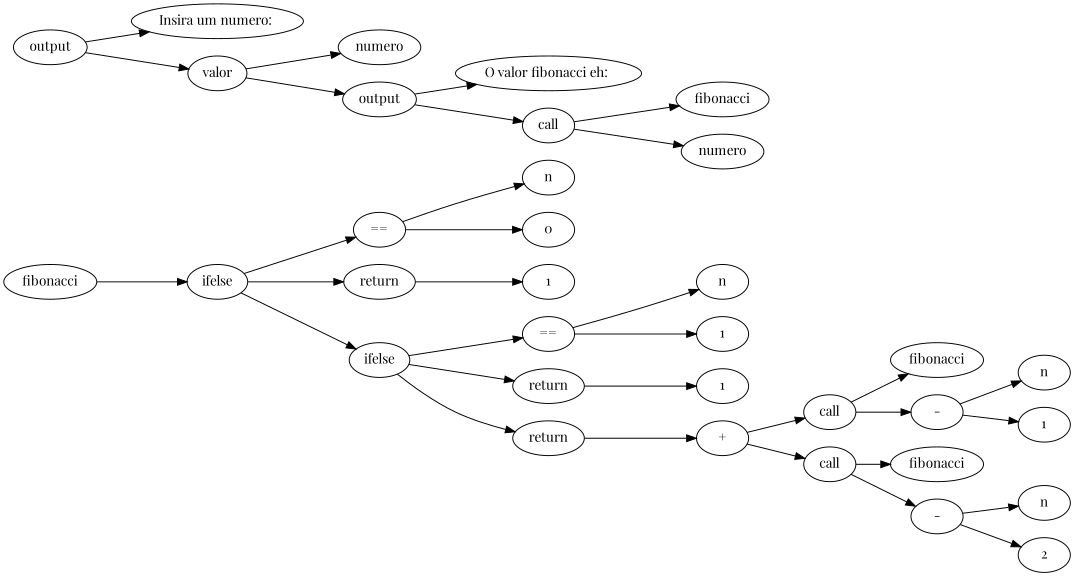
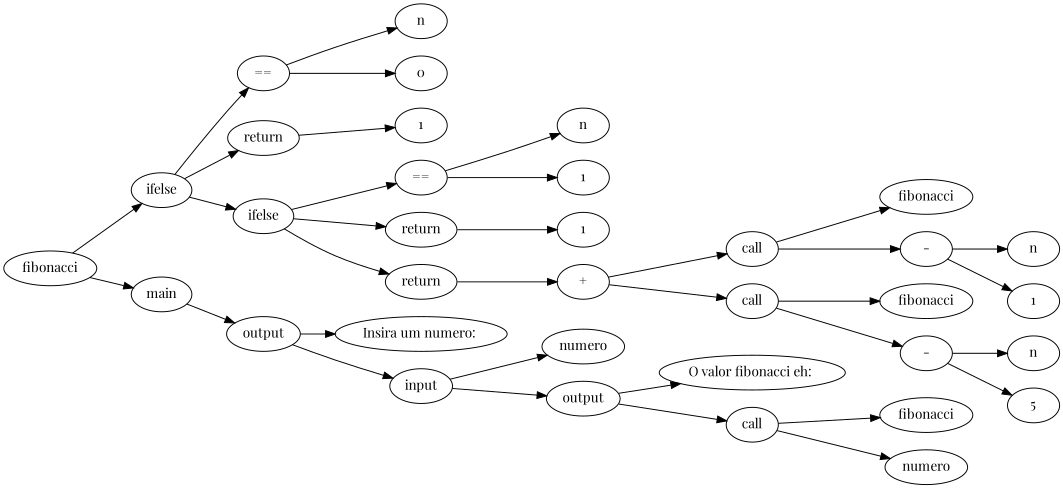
node "valor": label "valor" -> "input"
node "main": added
node "2": label "2" -> "5"
